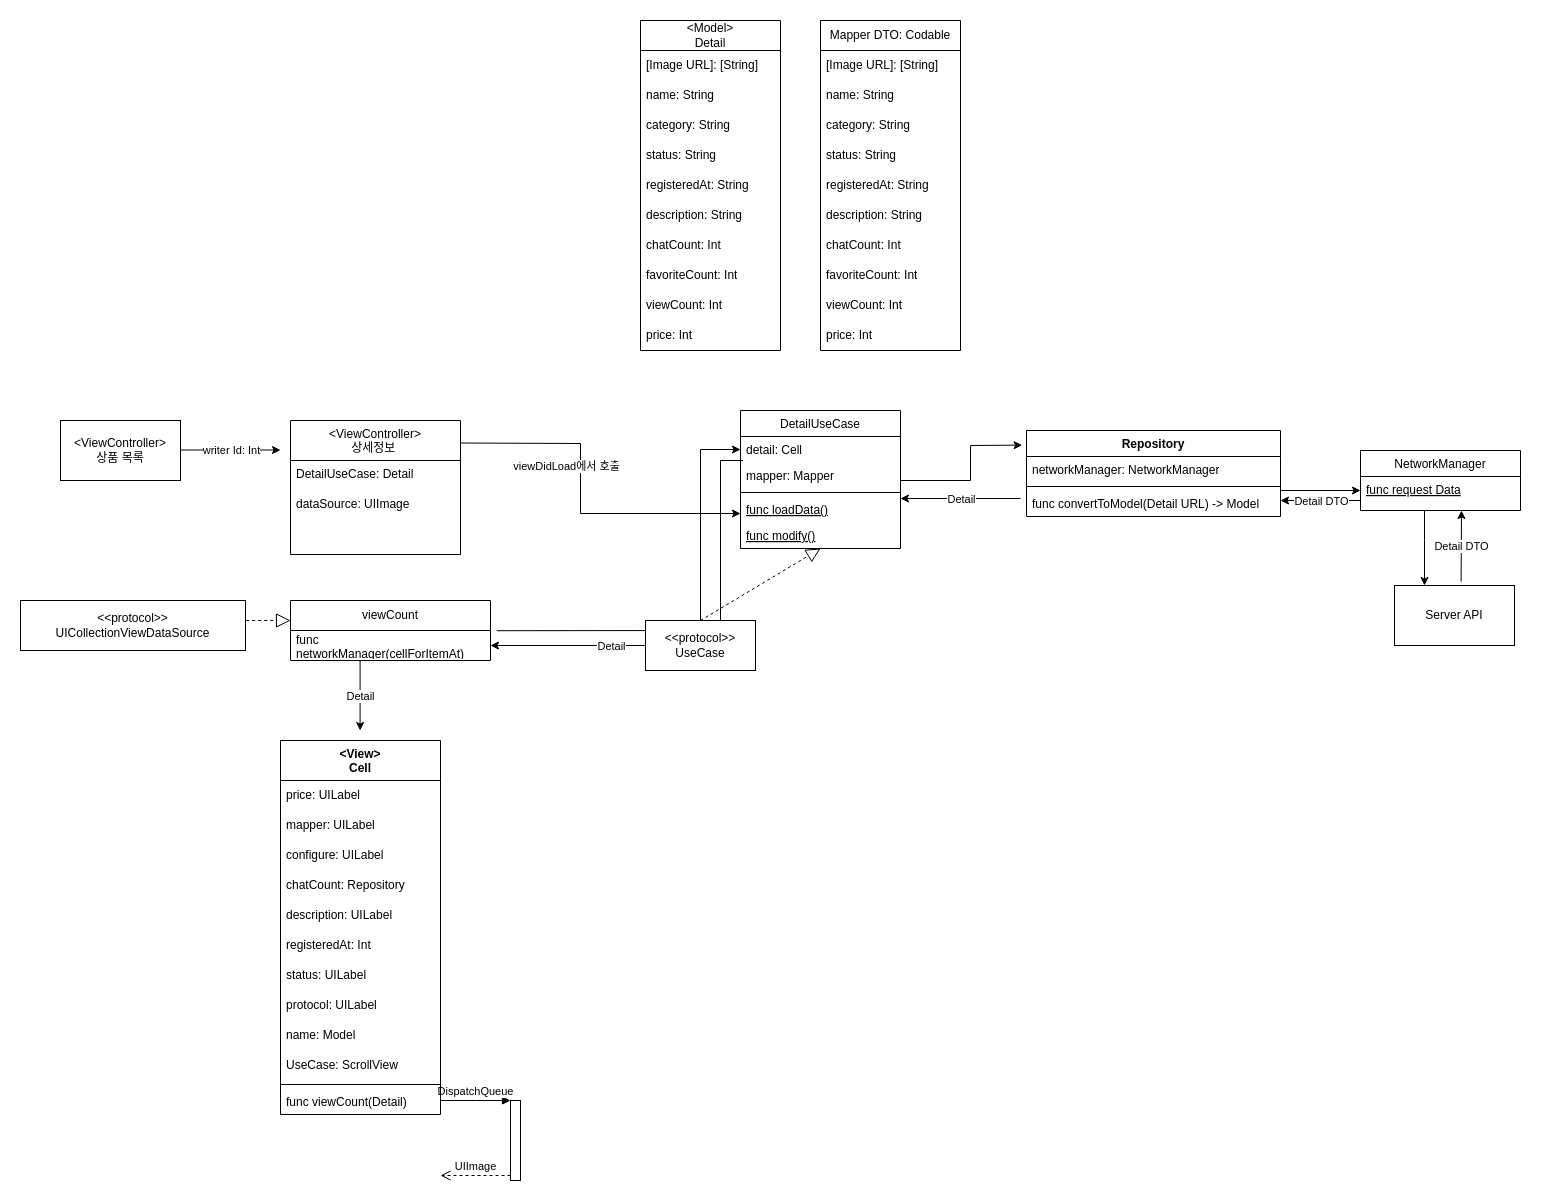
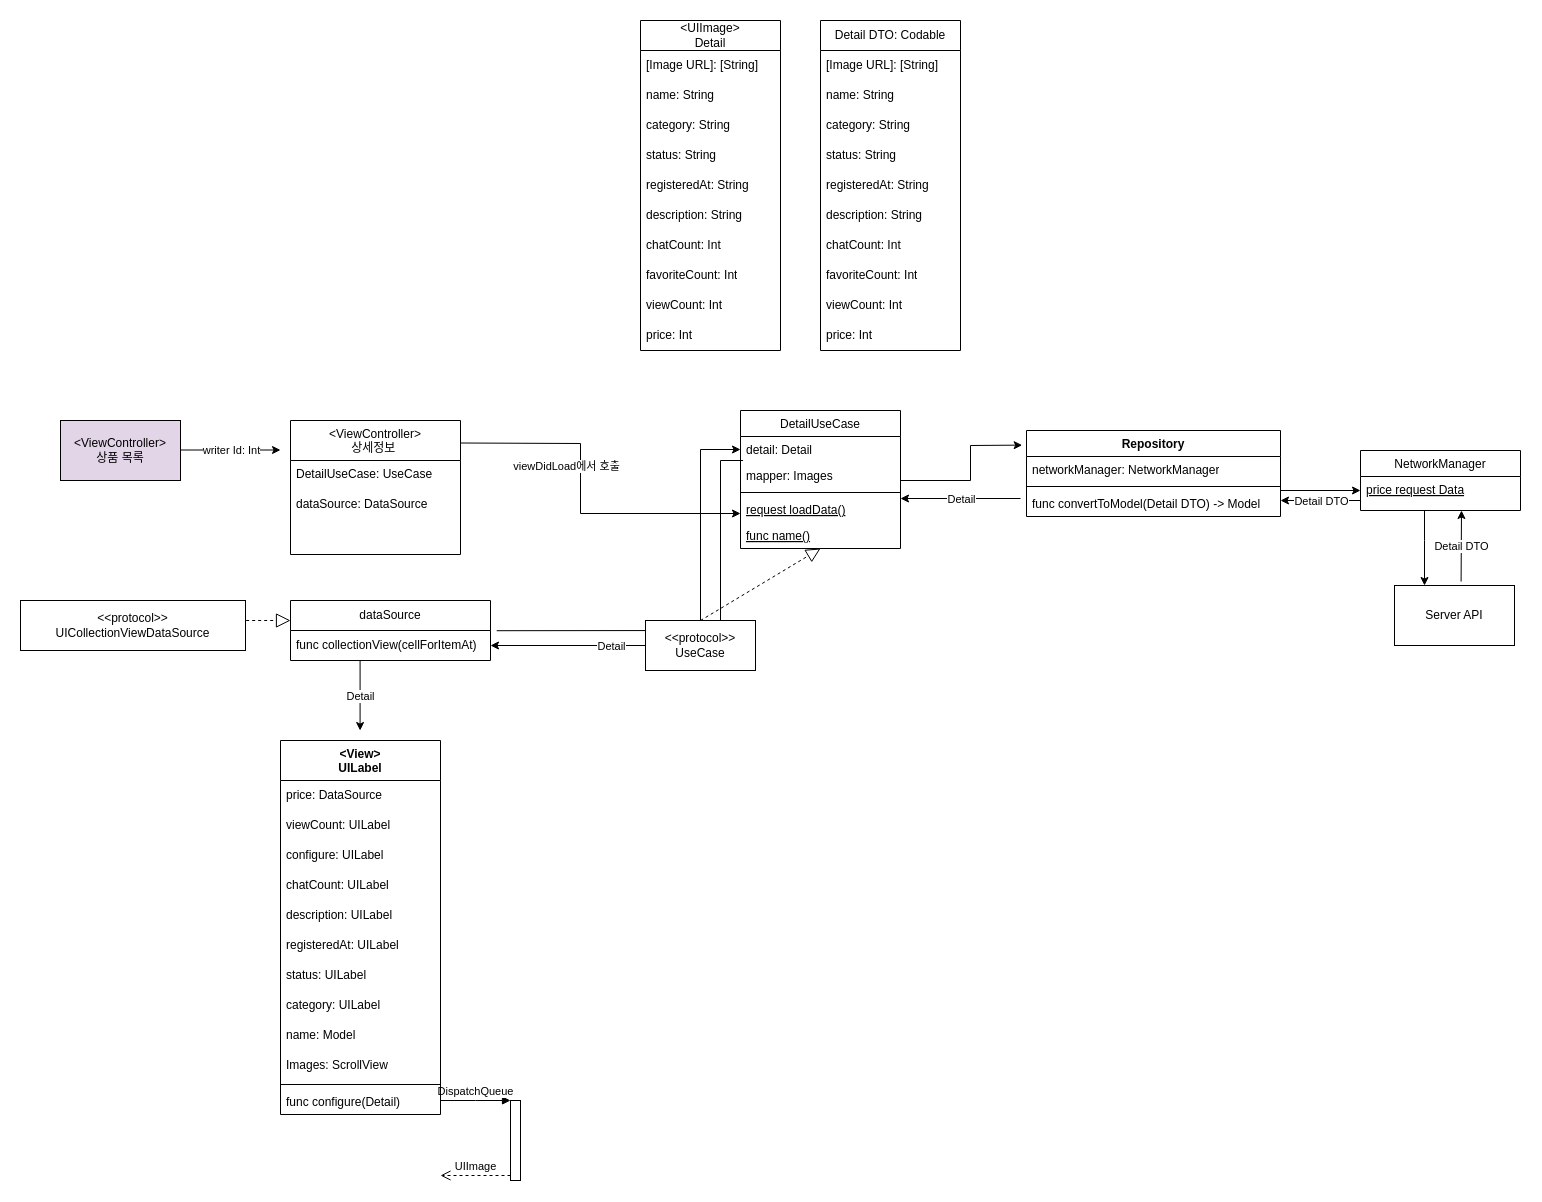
node "<Model> Detail": label "<Model> Detail" -> "<UIImage> Detail"
node "Mapper DTO: Codable": label "Mapper DTO: Codable" -> "Detail DTO: Codable"
node "detail: Cell": label "detail: Cell" -> "detail: Detail"
node "<ViewController> 상품 목록": fillcolor #ffffff -> #e1d5e7
node "DetailUseCase: Detail": label "DetailUseCase: Detail" -> "DetailUseCase: UseCase"
node "mapper: Mapper": label "mapper: Mapper" -> "mapper: Images"
node "func request Data": label "func request Data" -> "price request Data"
node "dataSource: UIImage": label "dataSource: UIImage" -> "dataSource: DataSource"
node "func convertToModel(Detail URL) -> Model": label "func convertToModel(Detail URL) -> Model" -> "func convertToModel(Detail DTO) -> Model"
node "func loadData()": label "func loadData()" -> "request loadData()"
node "func modify()": label "func modify()" -> "func name()"
node "viewCount": label "viewCount" -> "dataSource"
node "func networkManager(cellForItemAt)": label "func networkManager(cellForItemAt)" -> "func collectionView(cellForItemAt)"
node "<View> Cell": label "<View> Cell" -> "<View> UILabel"
node "price: UILabel": label "price: UILabel" -> "price: DataSource"
node "mapper: UILabel": label "mapper: UILabel" -> "viewCount: UILabel"
node "chatCount: Repository": label "chatCount: Repository" -> "chatCount: UILabel"
node "registeredAt: Int": label "registeredAt: Int" -> "registeredAt: UILabel"
node "protocol: UILabel": label "protocol: UILabel" -> "category: UILabel"
node "UseCase: ScrollView": label "UseCase: ScrollView" -> "Images: ScrollView"
node "func viewCount(Detail)": label "func viewCount(Detail)" -> "func configure(Detail)"
